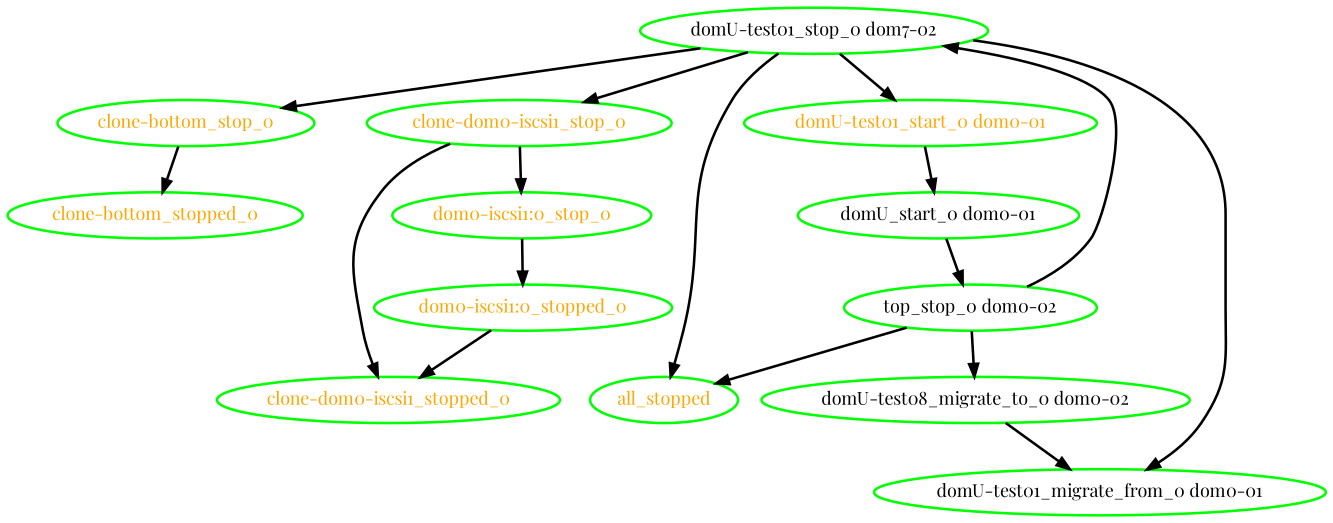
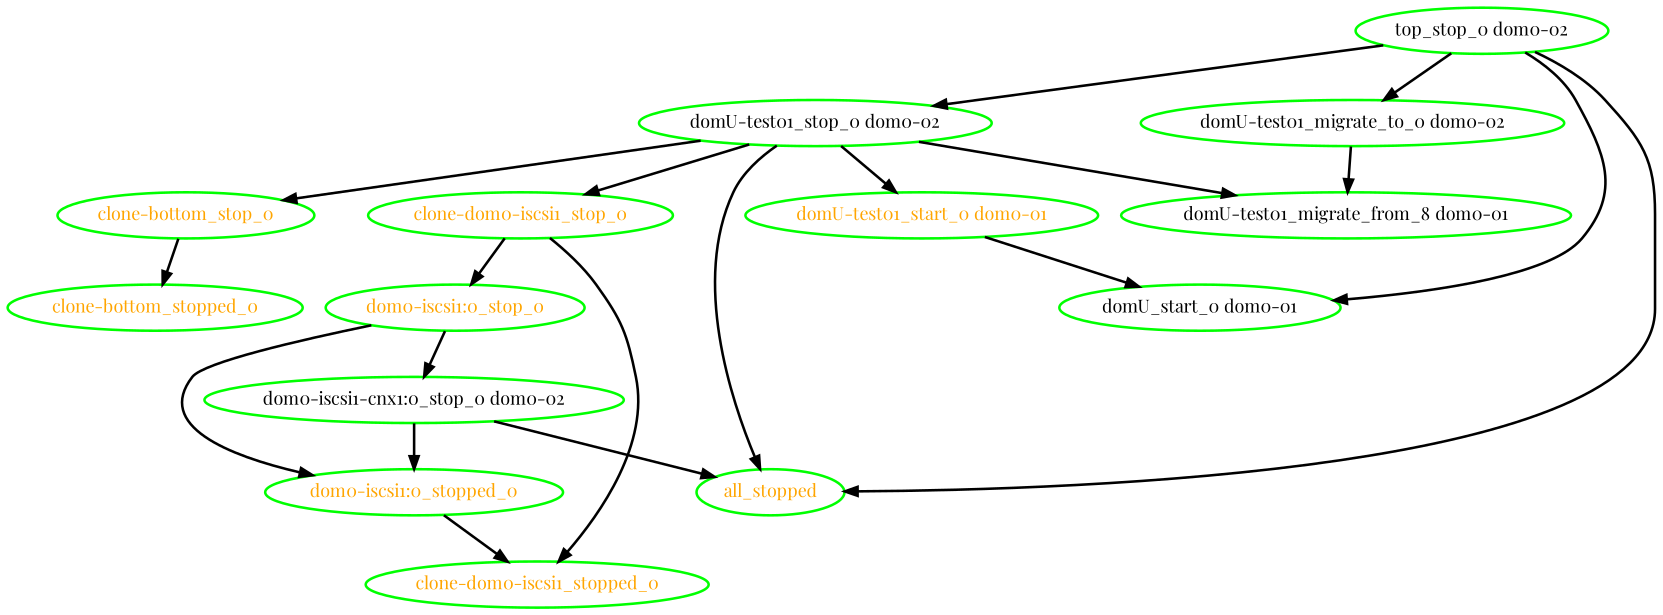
node "domU-test01_stop_0 dom7-02": label "domU-test01_stop_0 dom7-02" -> "domU-test01_stop_0 dom0-02"
edge "domU_start_0 dom0-01" -> "top_stop_0 dom0-02": reversed
node "dom0-iscsi1-cnx1:0_stop_0 dom0-02": added
node "domU-test08_migrate_to_0 dom0-02": label "domU-test08_migrate_to_0 dom0-02" -> "domU-test01_migrate_to_0 dom0-02"
node "domU-test01_migrate_from_0 dom0-01": label "domU-test01_migrate_from_0 dom0-01" -> "domU-test01_migrate_from_8 dom0-01"
